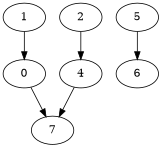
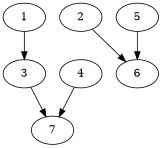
edge "2" -> "4": now "2" -> "6"
node "0": label "0" -> "3"
